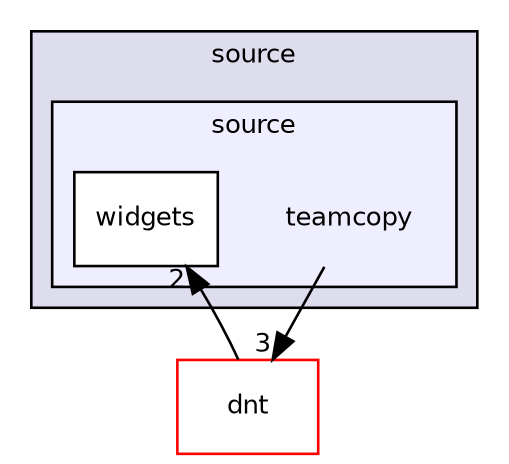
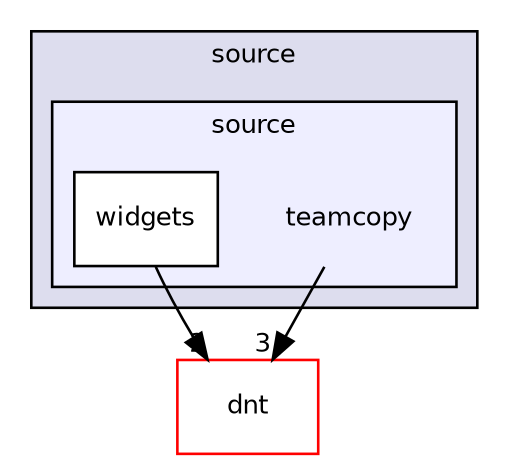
edge "dnt" -> "widgets": reversed
